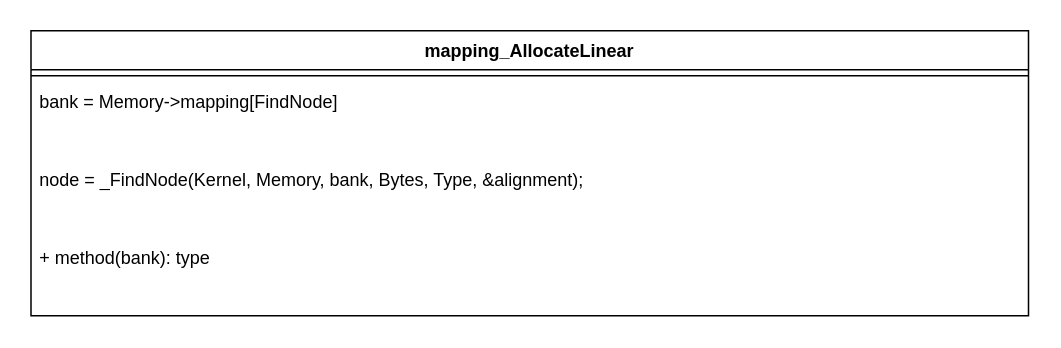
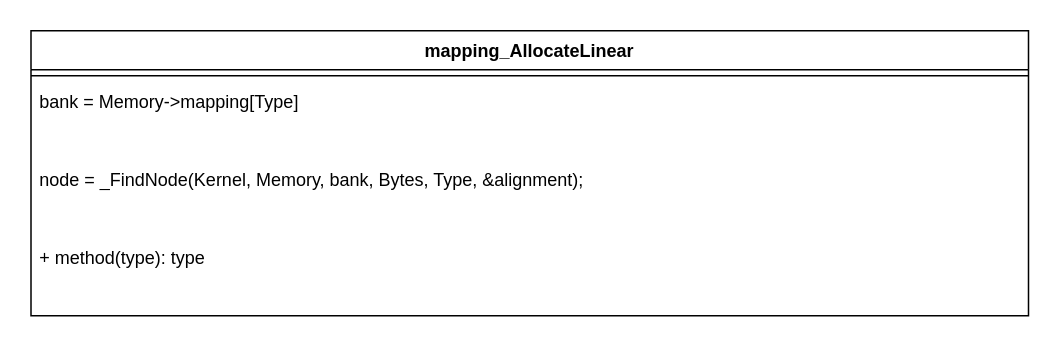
node "bank = Memory->mapping[FindNode]": label "bank = Memory->mapping[FindNode]" -> "bank = Memory->mapping[Type]"
node "+ method(bank): type": label "+ method(bank): type" -> "+ method(type): type"
